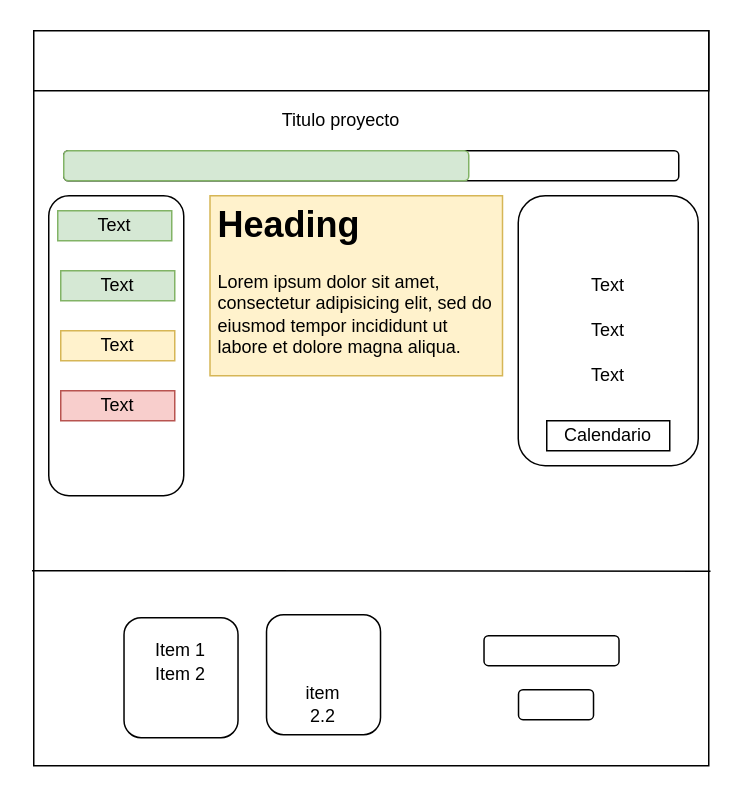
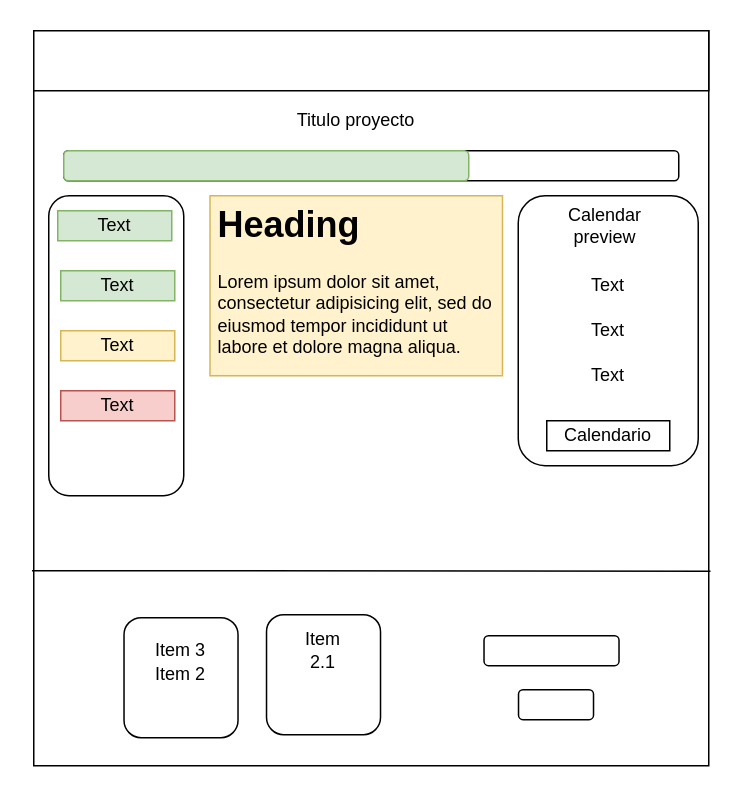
node "Titulo proyecto": moved (341, 121) -> (356, 121)
node "Calendar preview": added
node "Item 1": label "Item 1" -> "Item 3"
node "Item 2.1": added
node "item 2.2": removed
